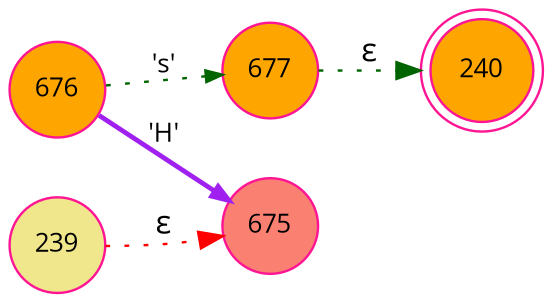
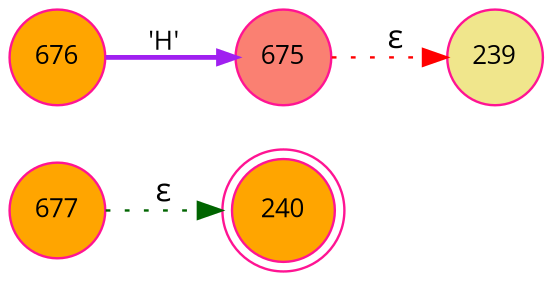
edge "676" -> "677": removed, label "'s'"
edge "239" -> "675": reversed
